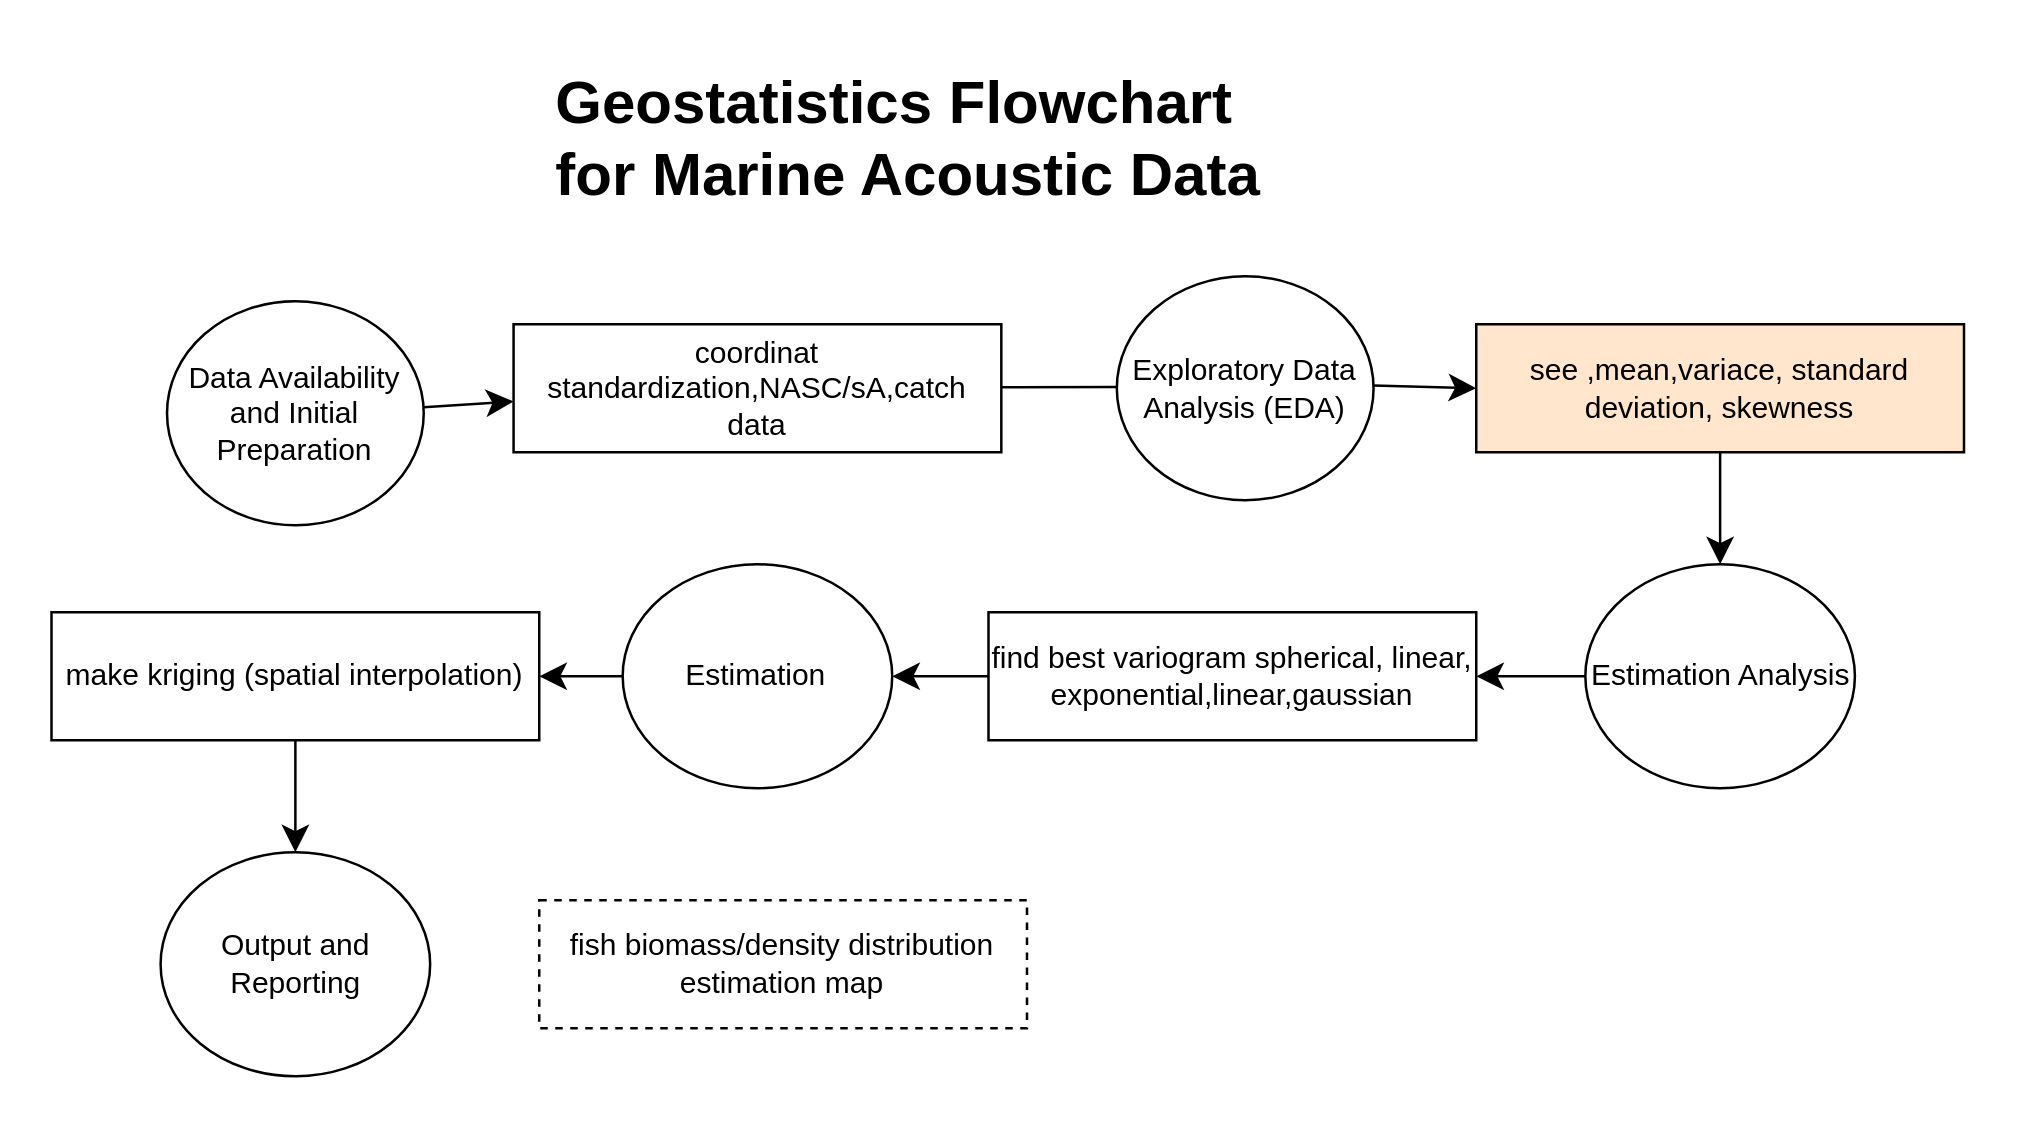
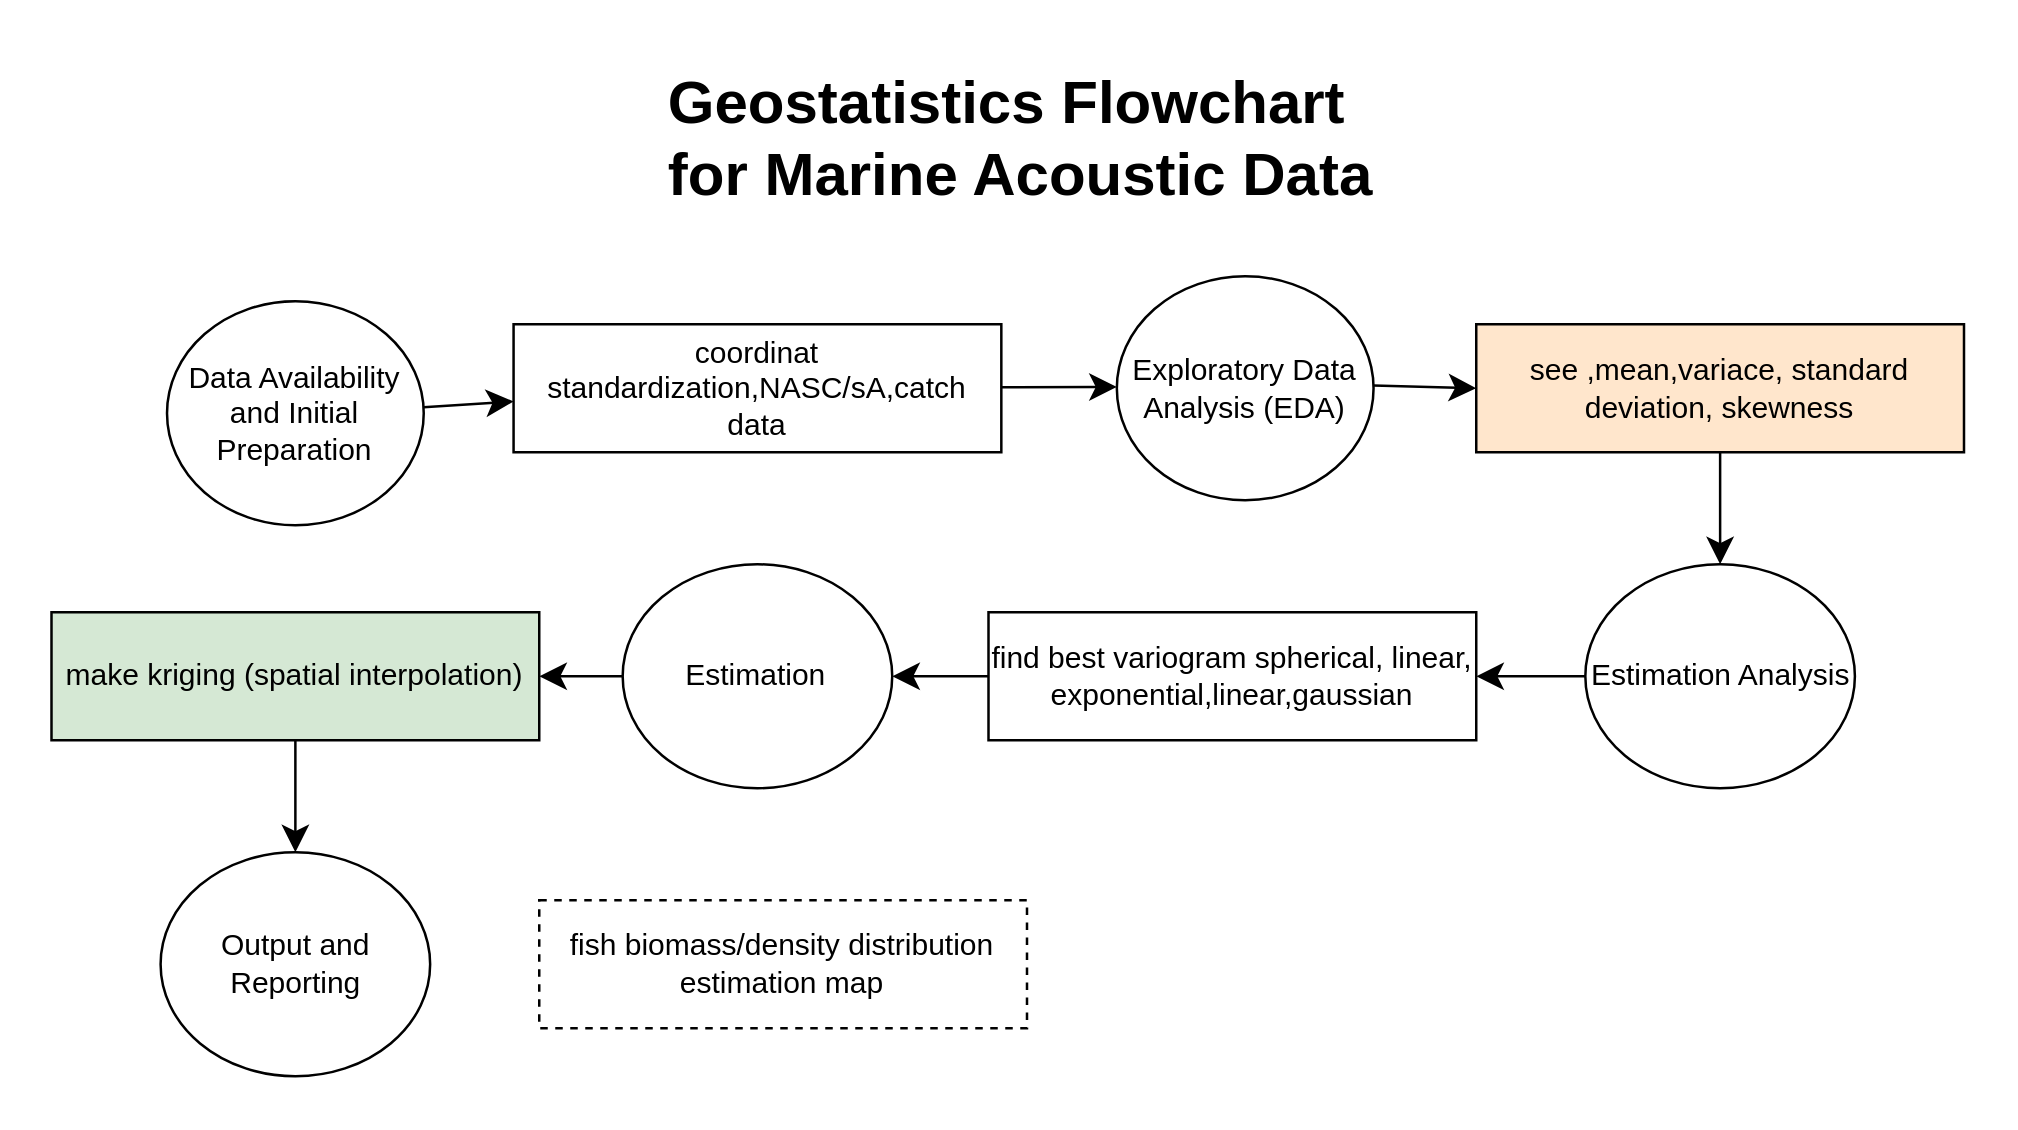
node "Geostatistics Flowchart for Marine Acoustic Data": moved (914, 126) -> (1026, 126)
edge "coordinat standardization,NASC/sA,catch data" -- "Exploratory Data Analysis (EDA)": arrowhead none -> classic
node "make kriging (spatial interpolation)": fillcolor #ffffff -> #d5e8d4
